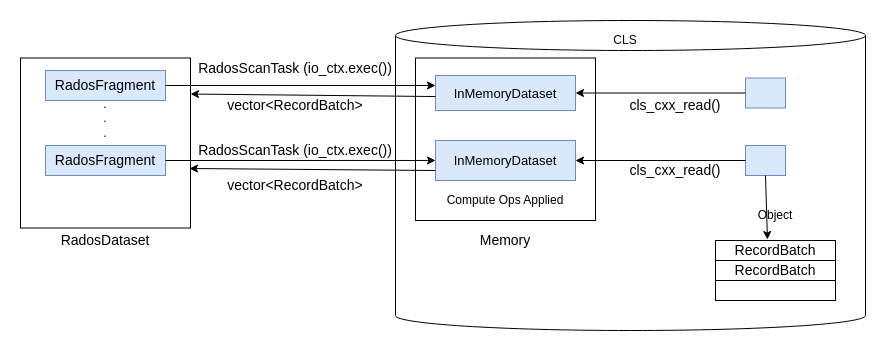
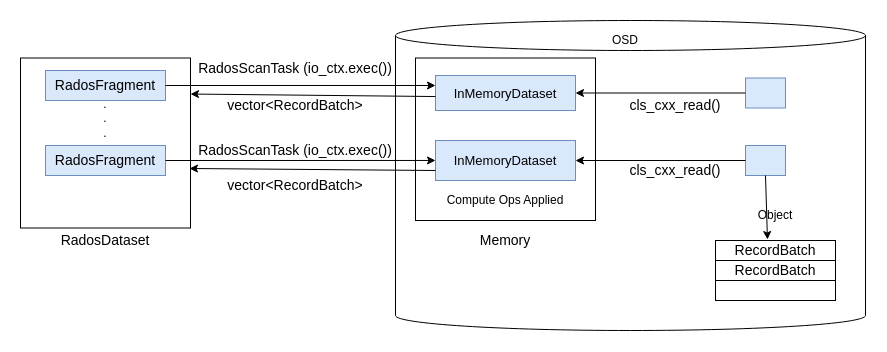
node "CLS": label "CLS" -> "OSD"
